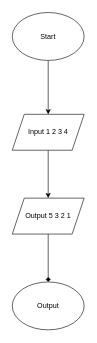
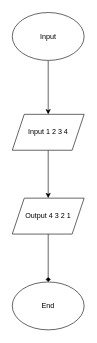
node "Start": label "Start" -> "Input"
node "Output 5 3 2 1": label "Output 5 3 2 1" -> "Output 4 3 2 1"
node "Output": label "Output" -> "End"
